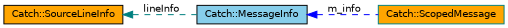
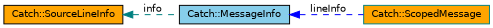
edge "Catch::MessageInfo" -> "Catch::SourceLineInfo": label " lineInfo" -> " info"
edge "Catch::ScopedMessage" -> "Catch::MessageInfo": label " m_info" -> " lineInfo"
